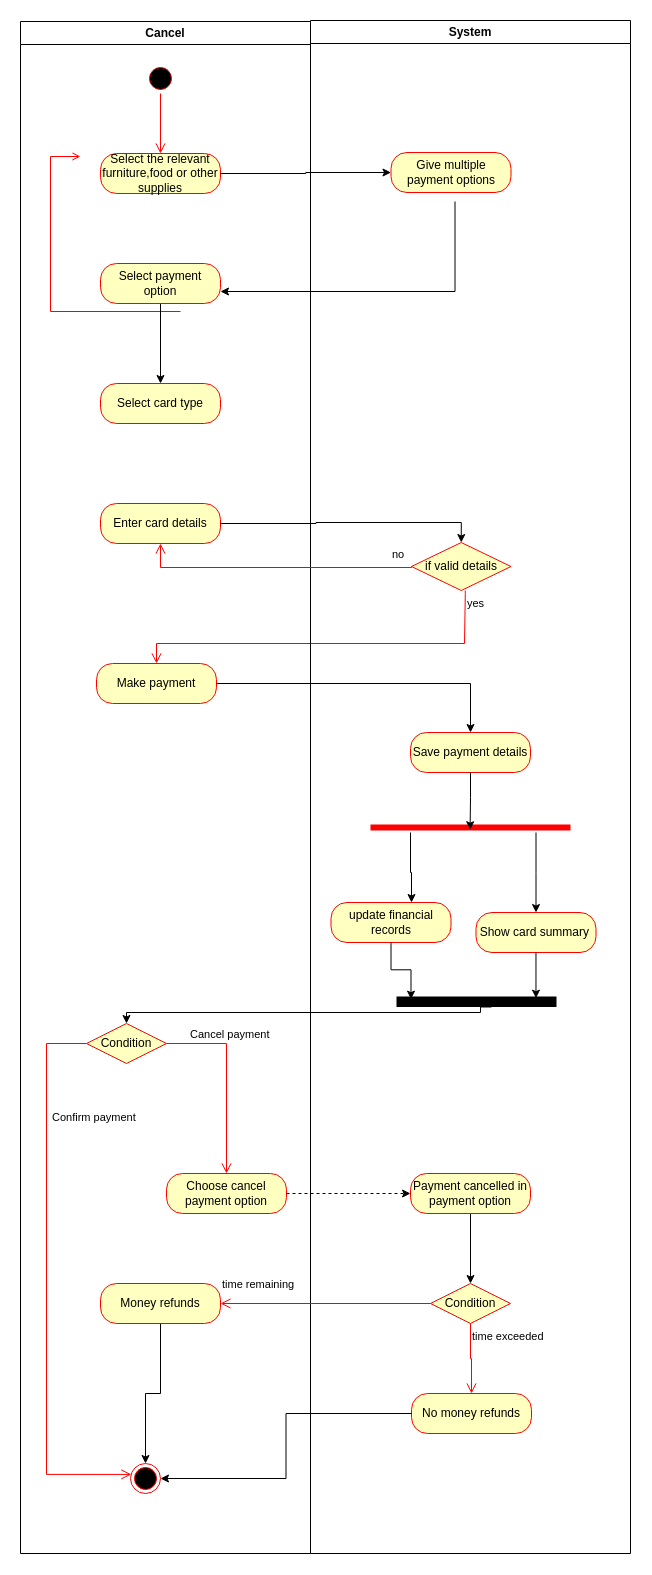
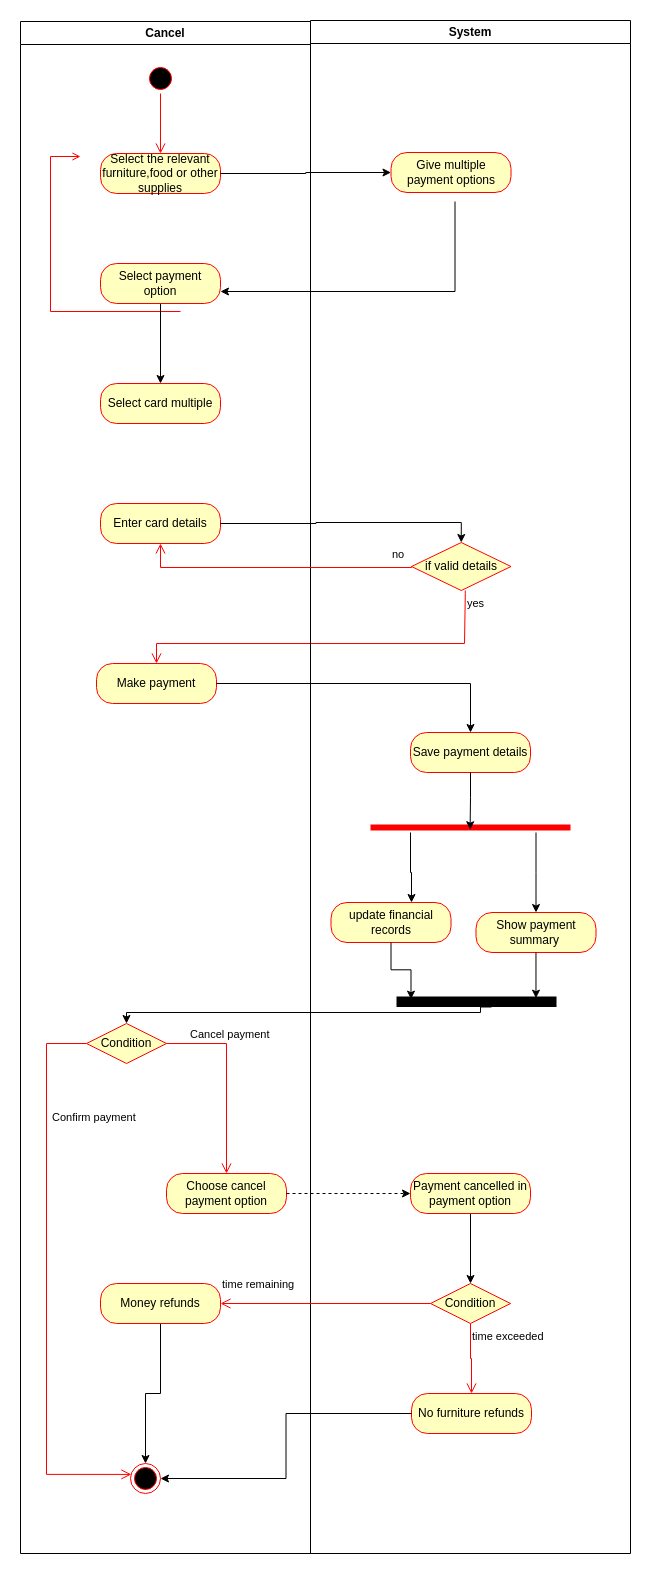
node "Select card type": label "Select card type" -> "Select card multiple"
node "Show card summary": label "Show card summary" -> "Show payment summary"
node "No money refunds": label "No money refunds" -> "No furniture refunds"
